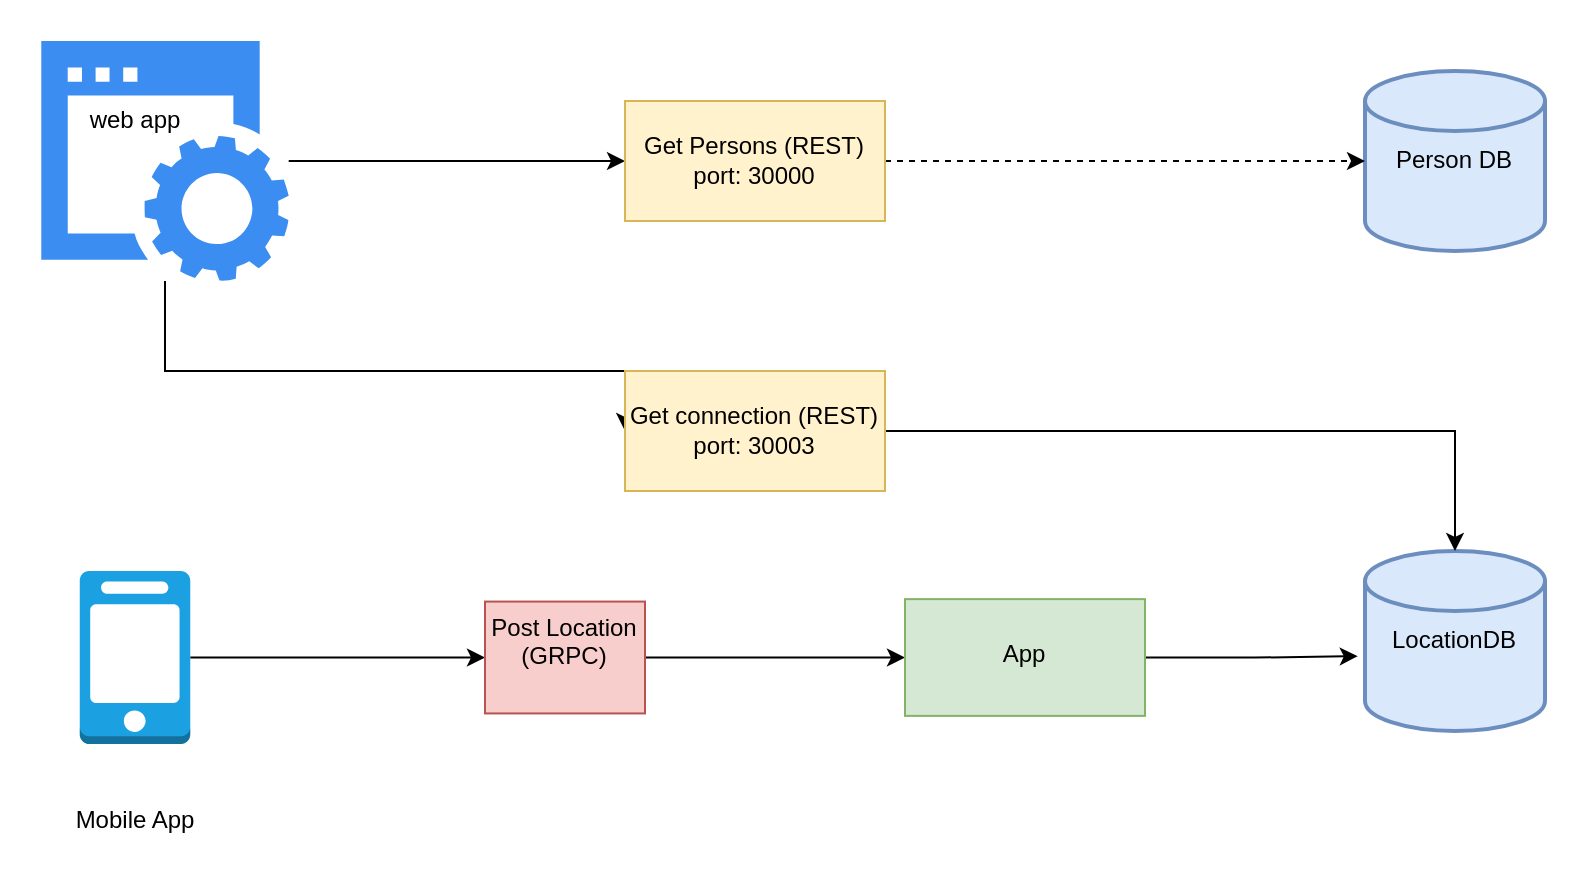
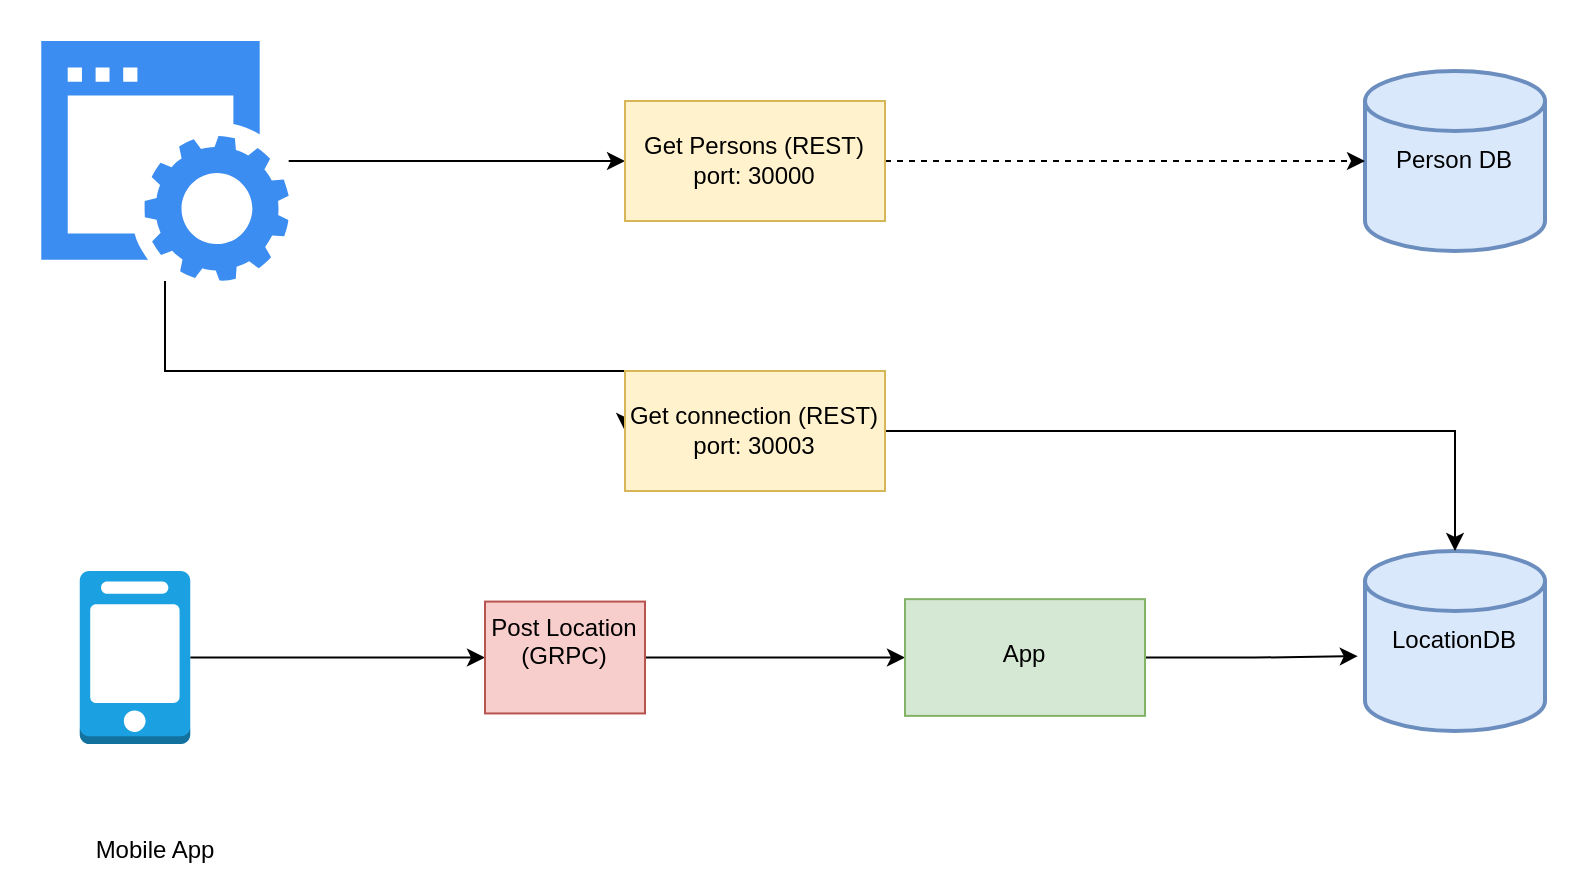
node "web app": removed
node "Mobile App": moved (135, 821) -> (155, 851)
